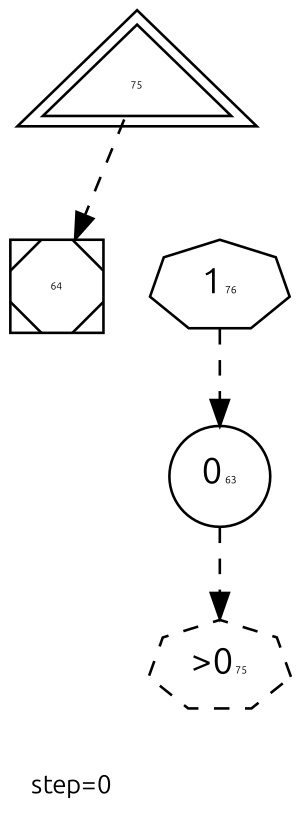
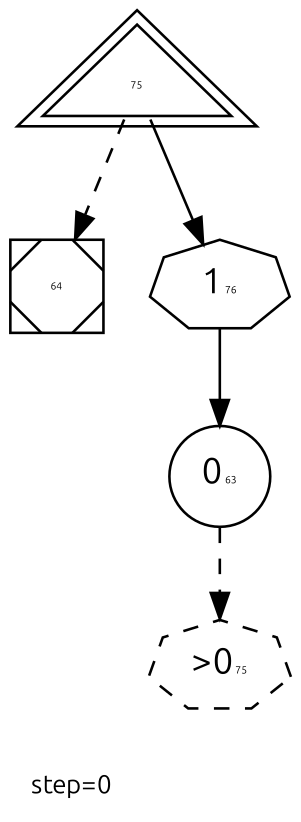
edge "75" -> "1": added
edge "1" -> "0": style dashed -> solid
